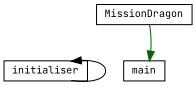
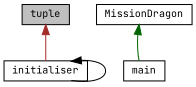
node "tuple": added
edge "MissionDragon" -> "main": reversed
